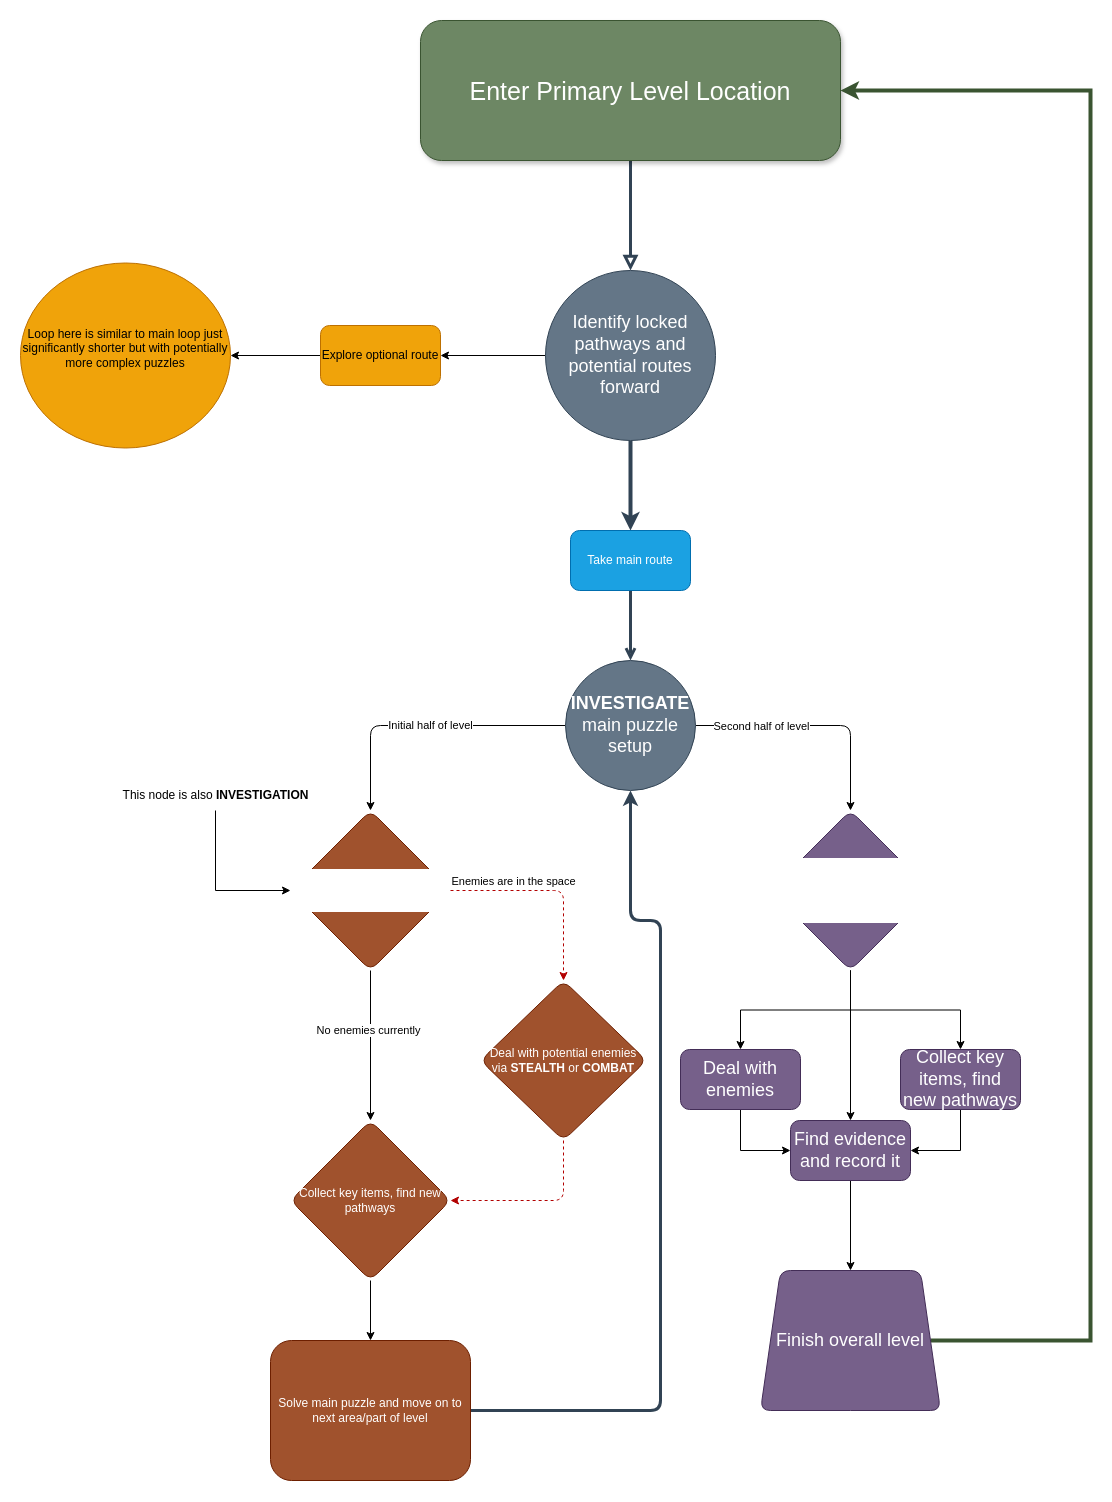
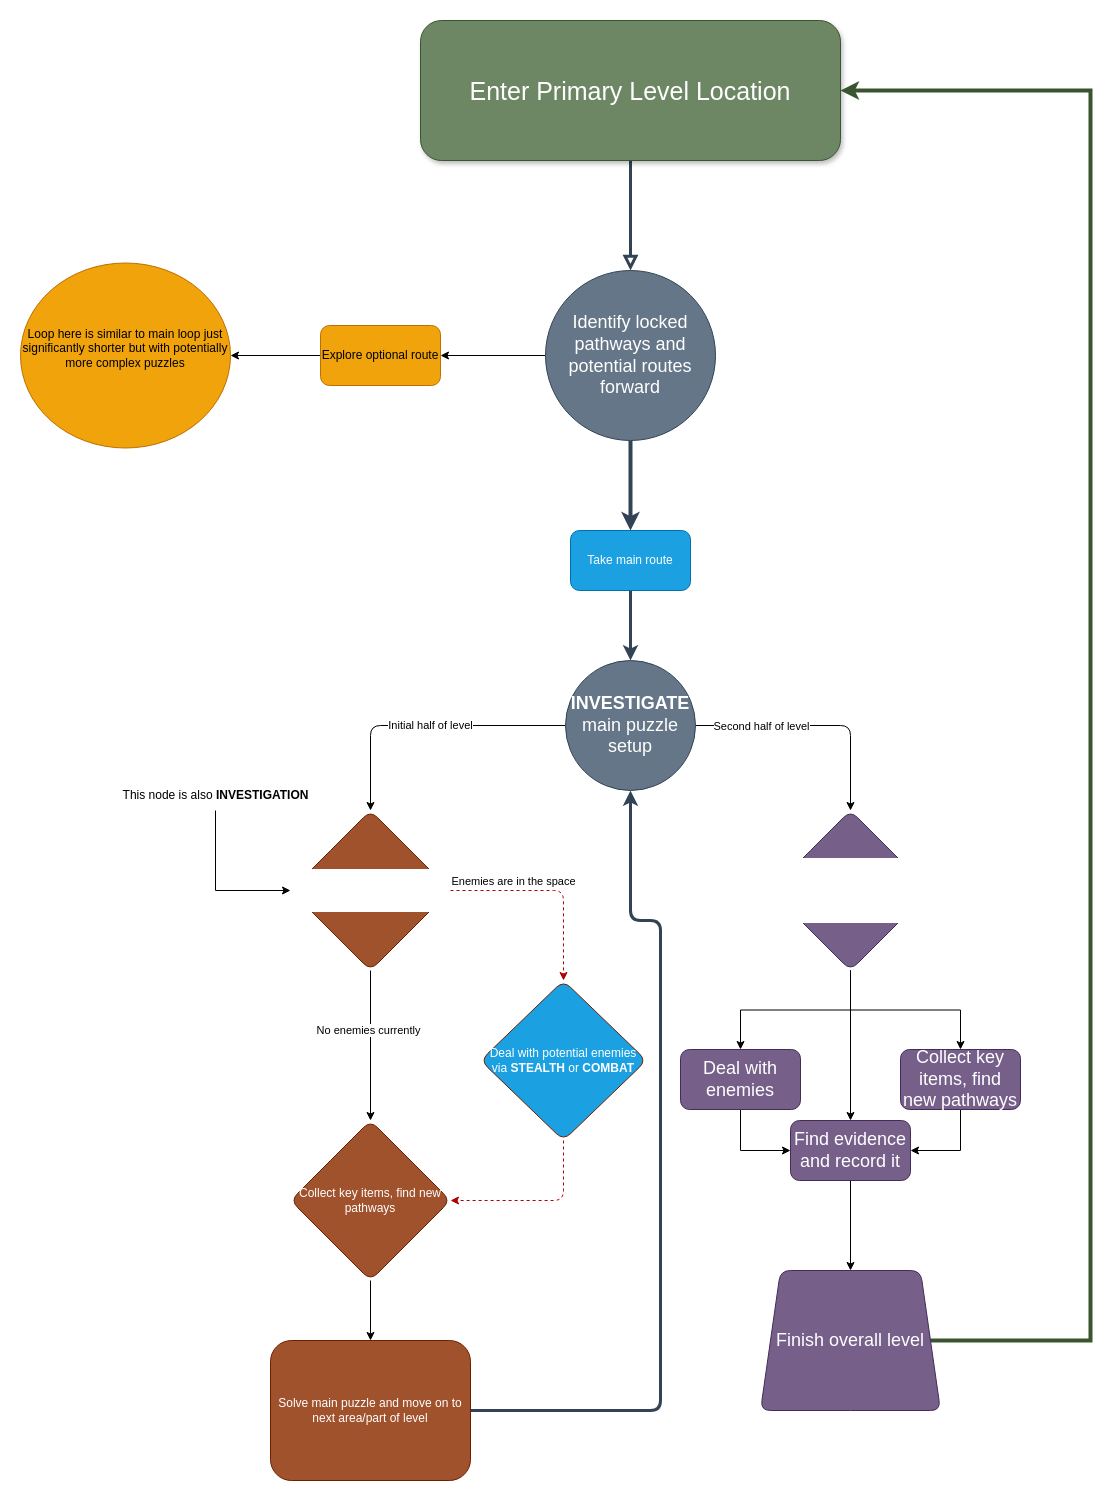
edge "Take main route" -> "INVESTIGATE main puzzle setup": arrowhead open -> classic
node "Deal with potential enemies via STEALTH or COMBAT": fillcolor #a0522d -> #1ba1e2
